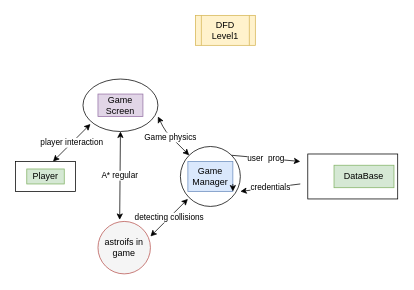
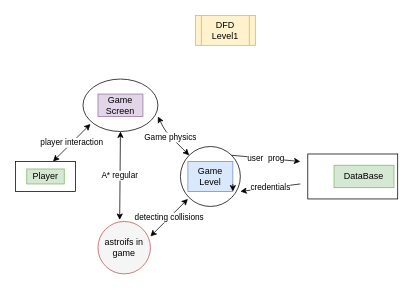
node "Game Manager": label "Game Manager" -> "Game Level"
